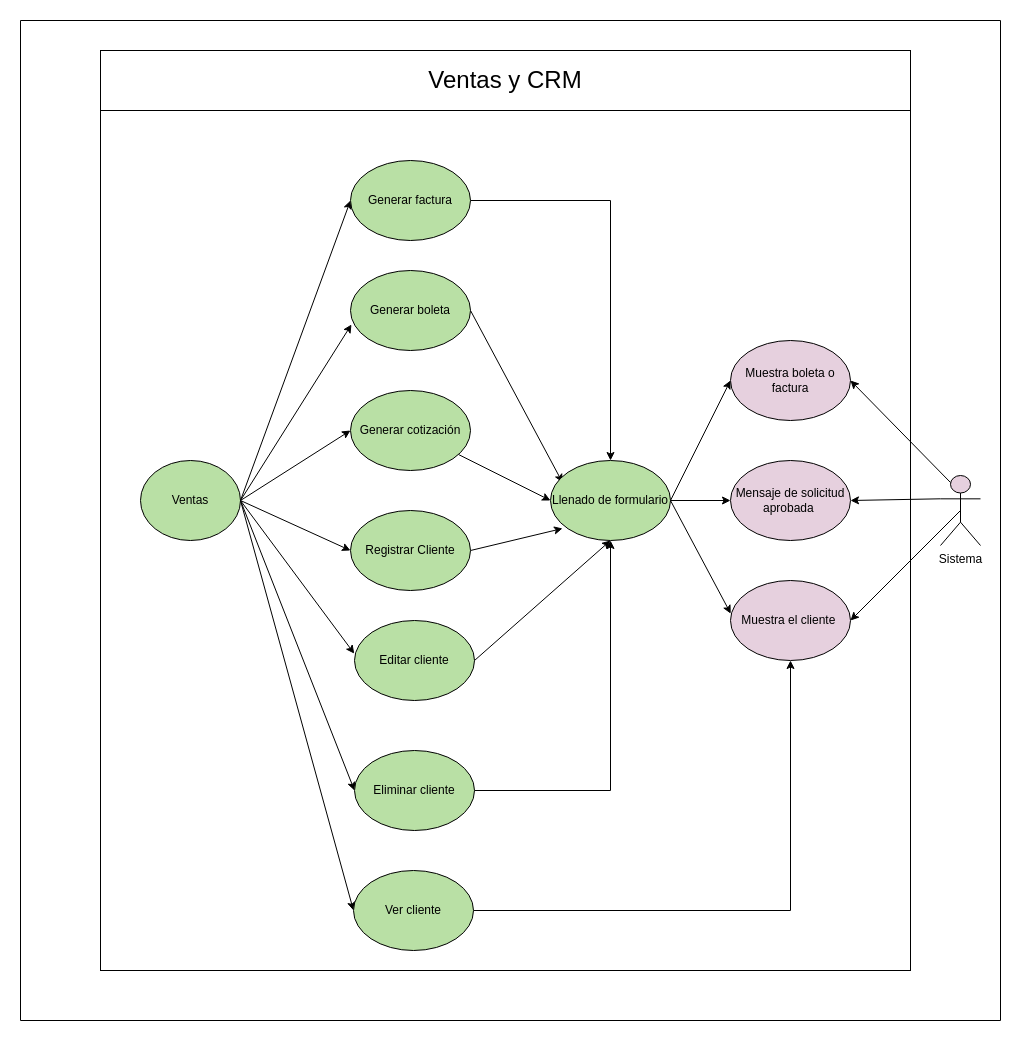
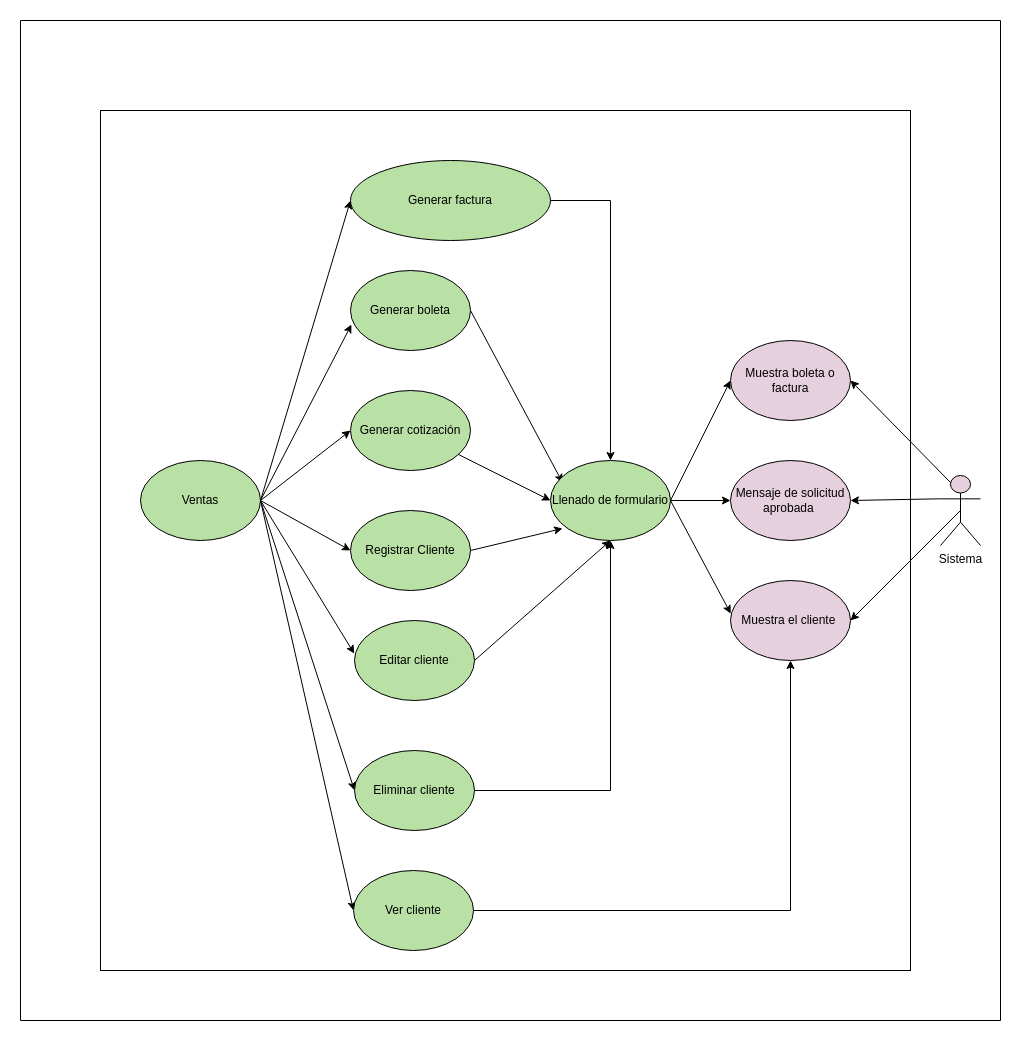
node "Ventas y CRM": removed
node "Generar factura": size 120x80 -> 200x80
node "Ventas": size 100x80 -> 120x80
